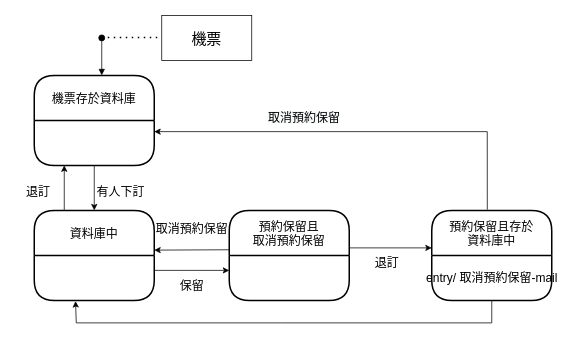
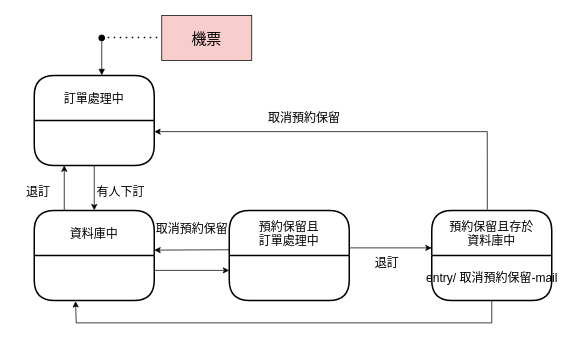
node "機票": fillcolor #ffffff -> #f8cecc
node "機票存於資料庫": label "機票存於資料庫" -> "訂單處理中"
node "預約保留且 取消預約保留": label "預約保留且 取消預約保留" -> "預約保留且 訂單處理中"
node "保留": removed
